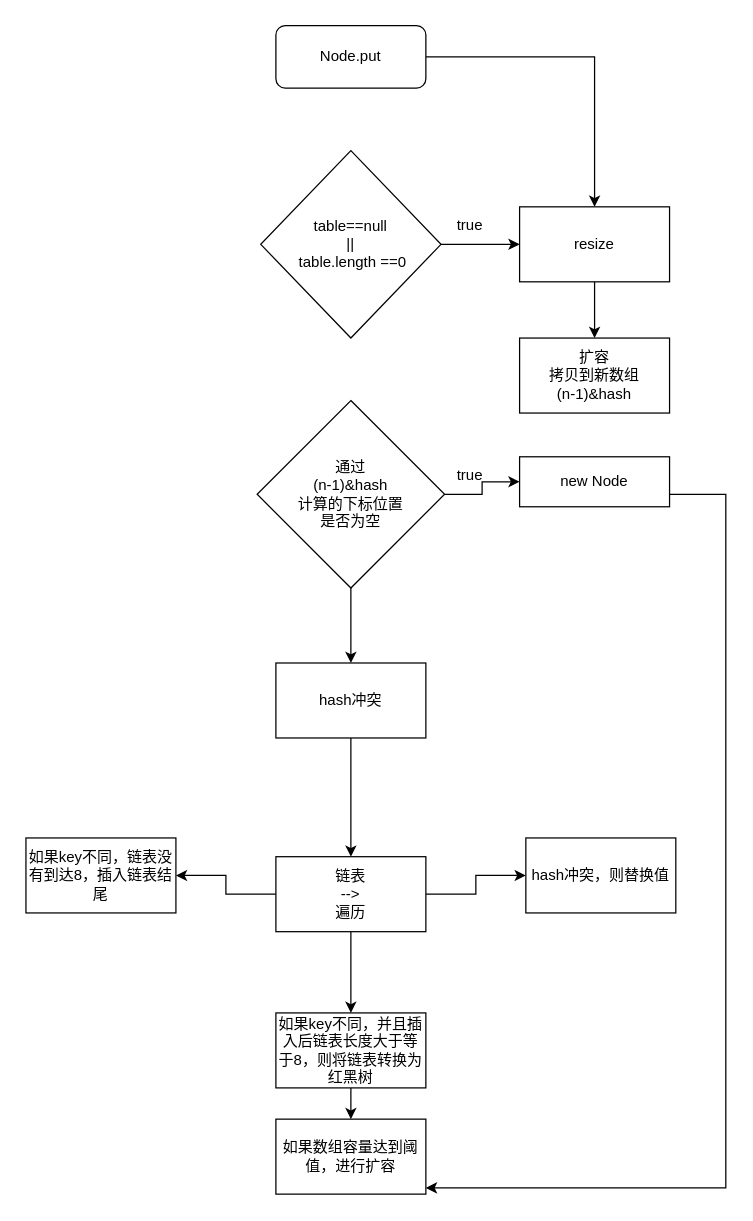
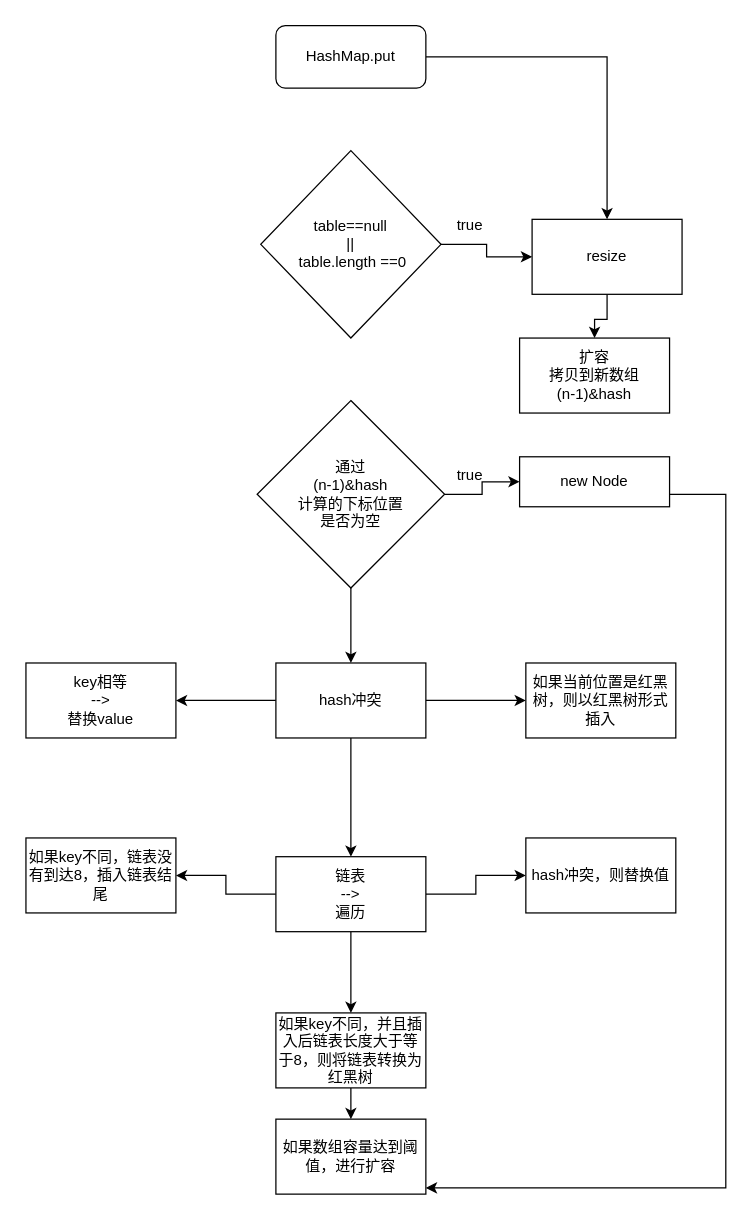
node "Node.put": label "Node.put" -> "HashMap.put"
node "resize": moved (594, 244) -> (607, 257)
node "key相等 --> 替换value": added
edge "hash冲突" -> "key相等 --> 替换value": added
edge "hash冲突" -> "如果当前位置是红黑树，则以红黑树形式插入": added
node "如果当前位置是红黑树，则以红黑树形式插入": added
